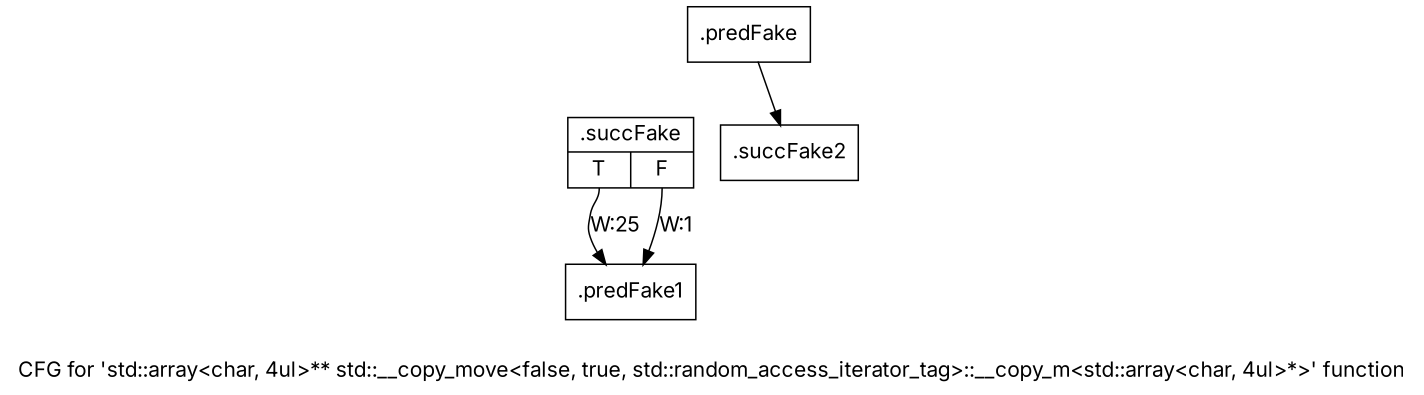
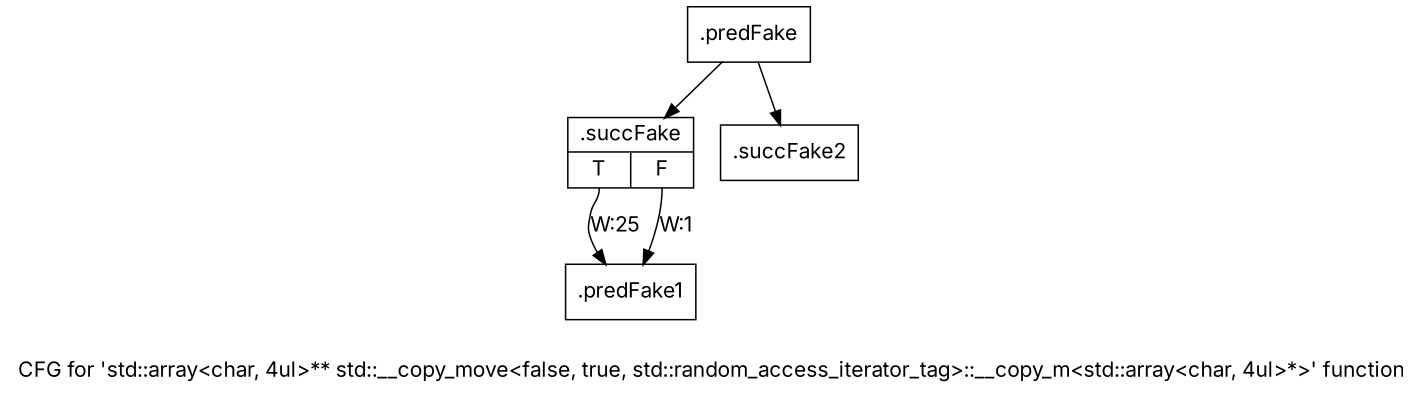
edge ".predFake" -> ".succFake": added
